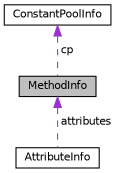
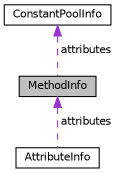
edge "MethodInfo" -> "ConstantPoolInfo": label " cp" -> " attributes"
